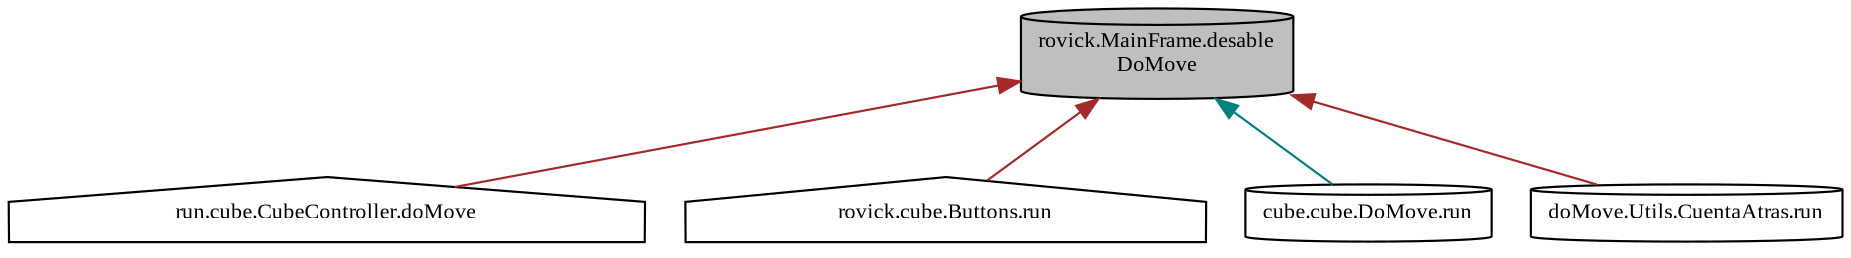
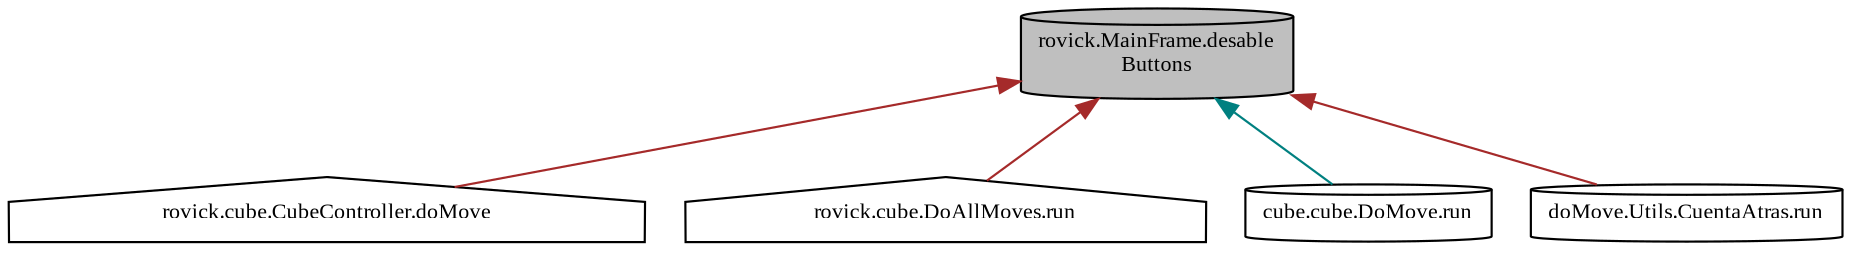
node "rovick.MainFrame.desable DoMove": label "rovick.MainFrame.desable DoMove" -> "rovick.MainFrame.desable Buttons"
node "run.cube.CubeController.doMove": label "run.cube.CubeController.doMove" -> "rovick.cube.CubeController.doMove"
node "rovick.cube.Buttons.run": label "rovick.cube.Buttons.run" -> "rovick.cube.DoAllMoves.run"
